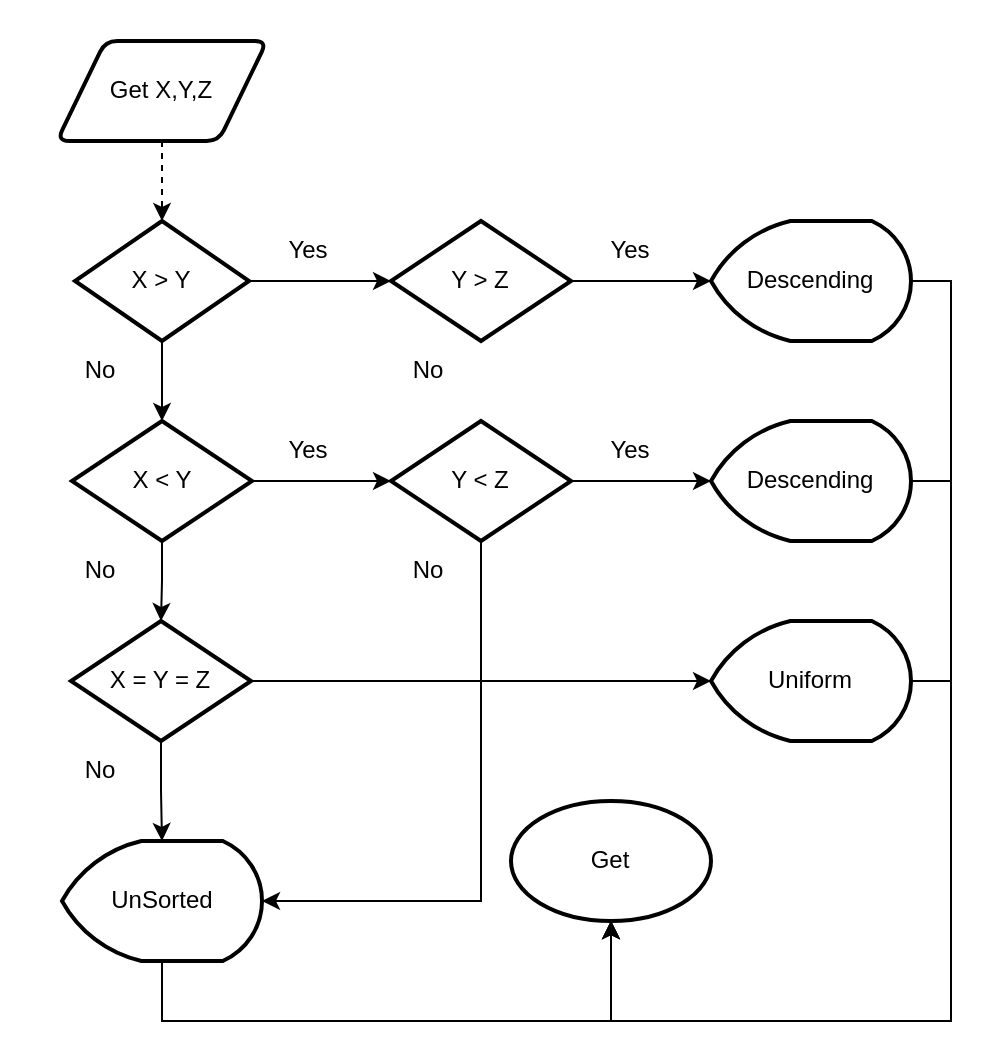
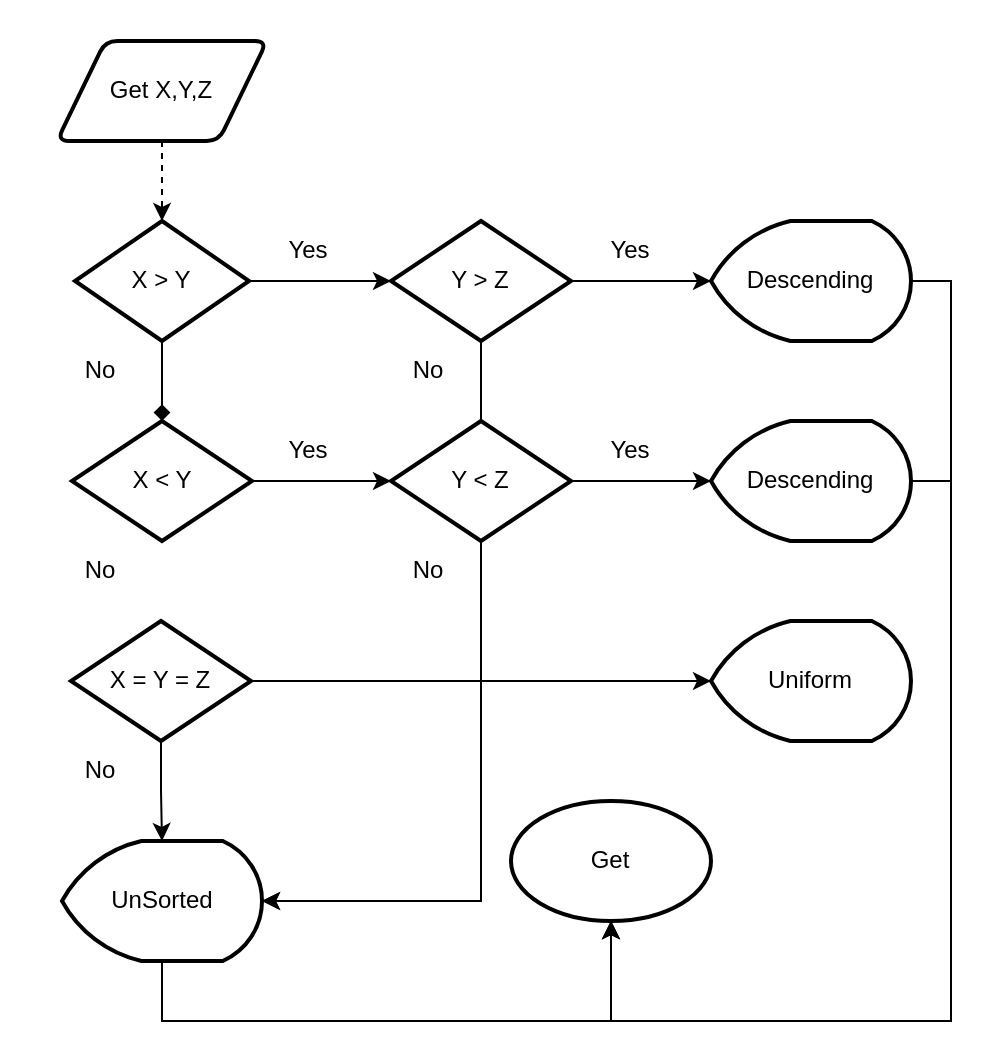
edge "Y > Z" -> "UnSorted": added
edge "X > Y" -> "X < Y": arrowhead classic -> diamond
edge "X < Y" -> "X = Y = Z": removed
edge "Uniform" -> "Get": removed
